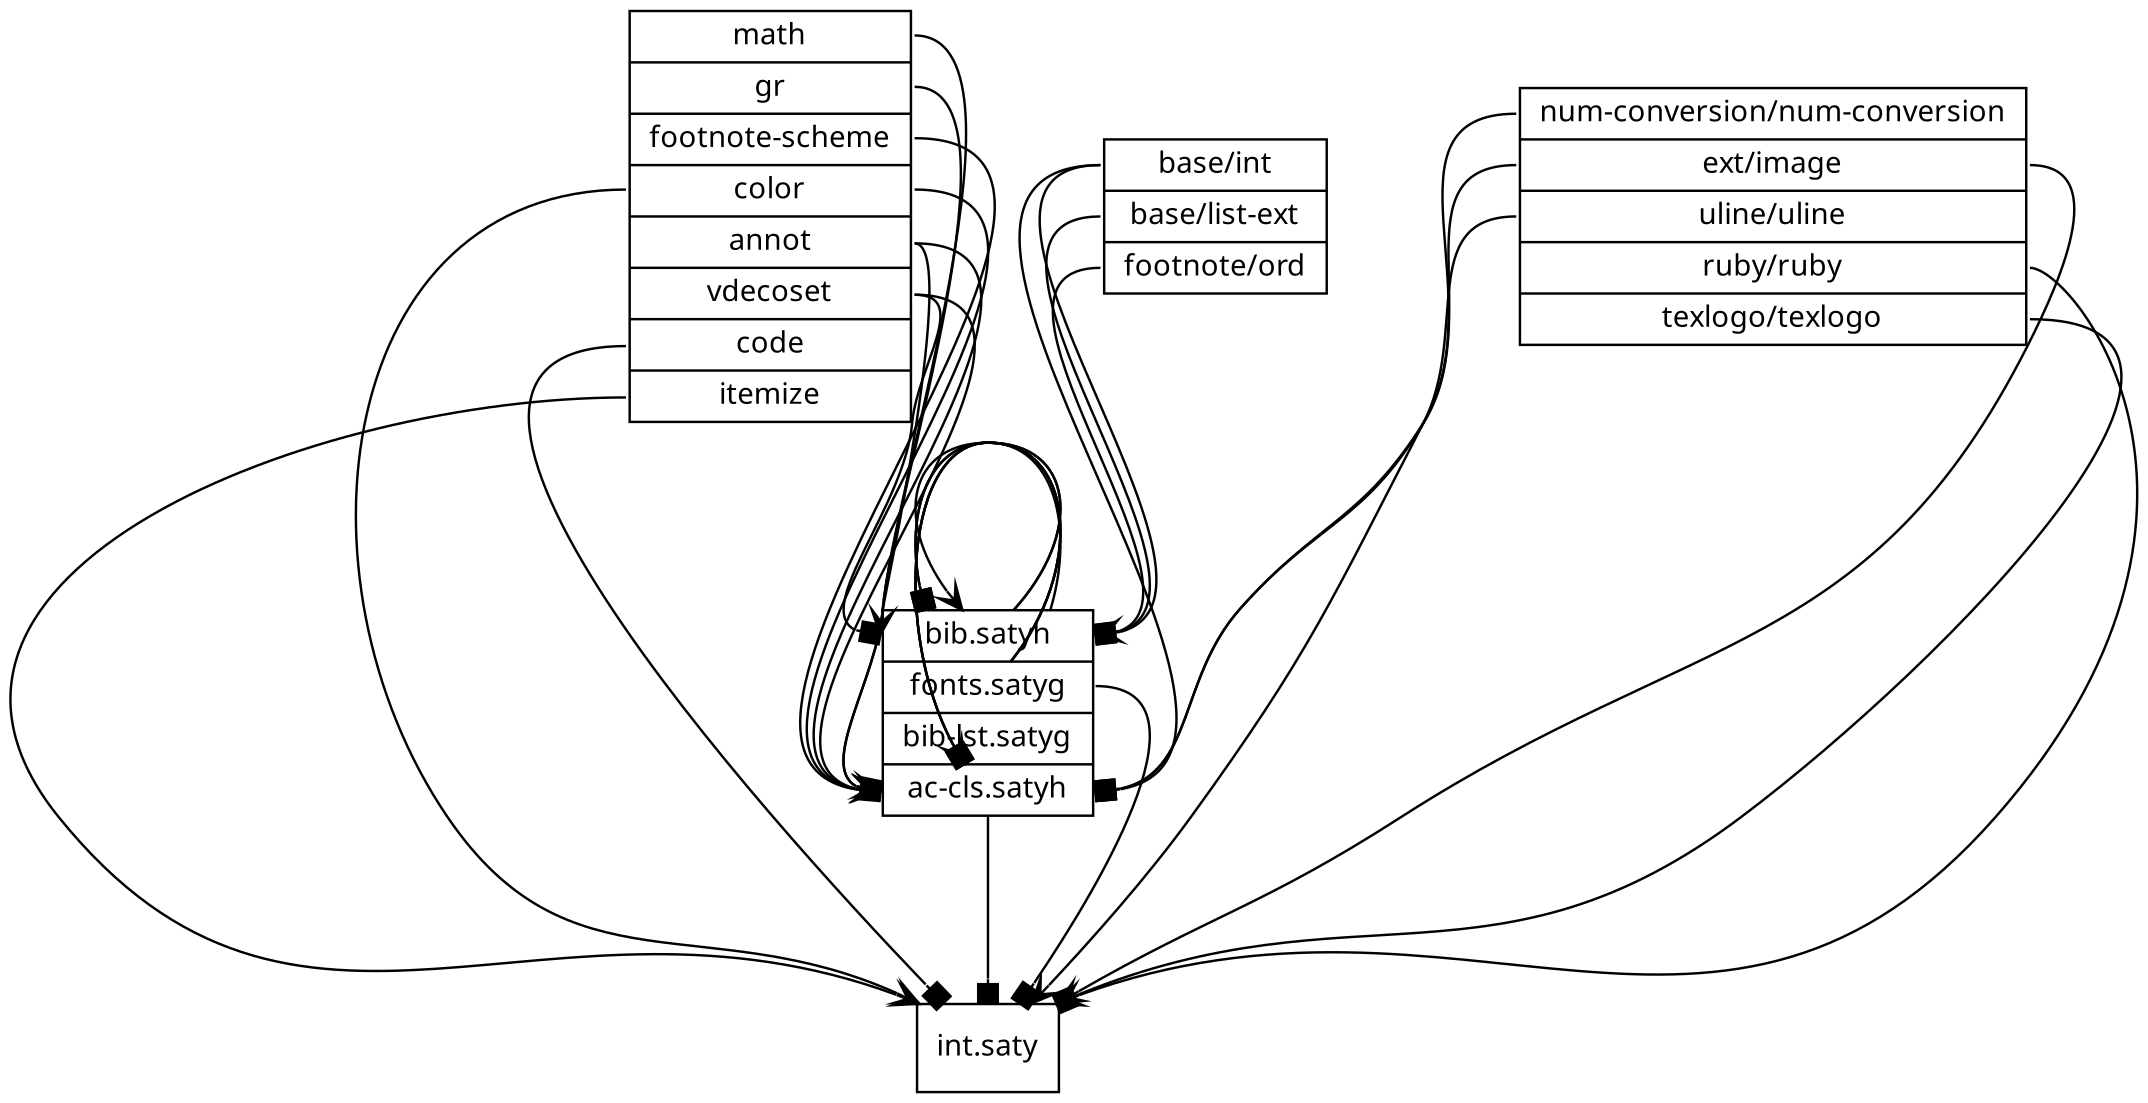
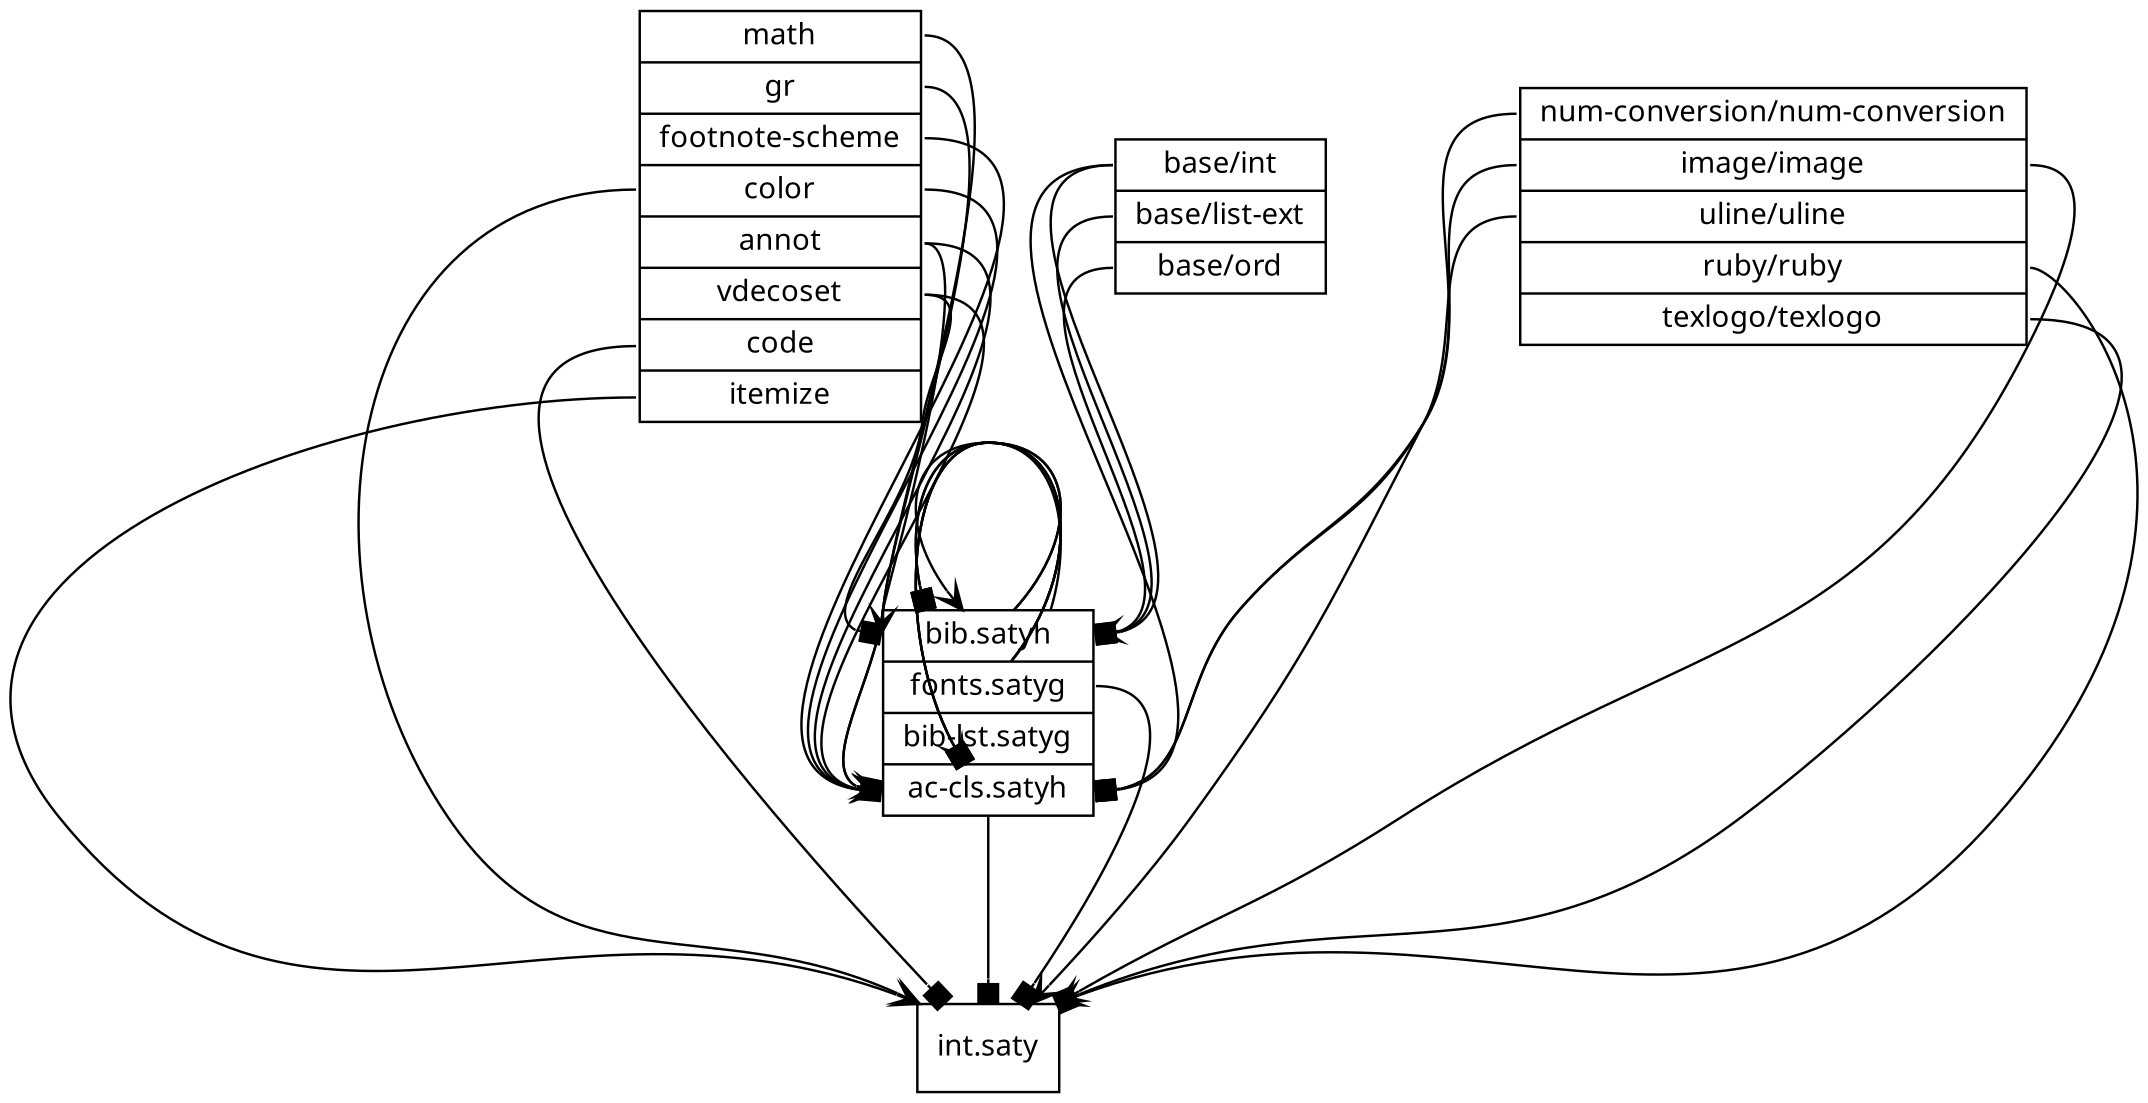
node "num-conversion/num-conversion": text "ext/image" -> "image/image"
node "base/int": text "footnote/ord" -> "base/ord"
